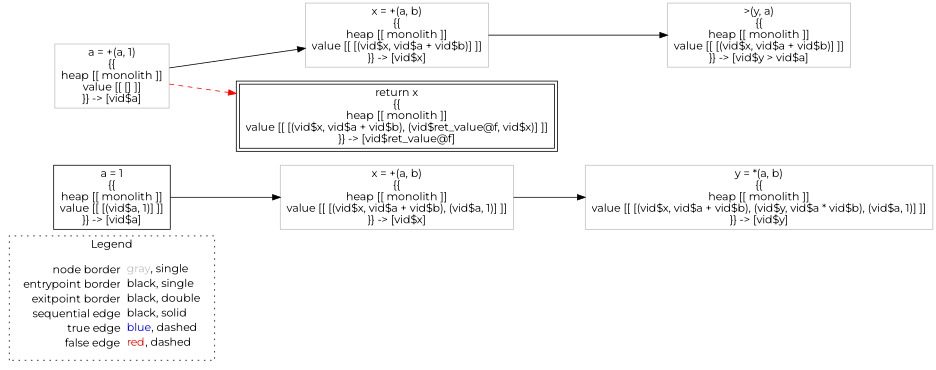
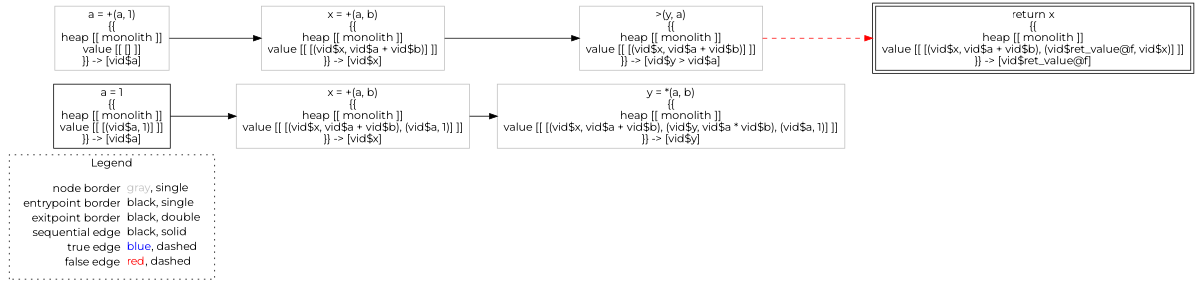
edge "a = +(a, 1)" -> "return x": now ">(y, a)" -> "return x"
